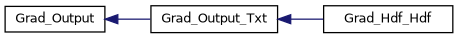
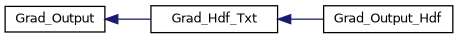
node "Grad_Output_Txt": label "Grad_Output_Txt" -> "Grad_Hdf_Txt"
node "Grad_Hdf_Hdf": label "Grad_Hdf_Hdf" -> "Grad_Output_Hdf"
